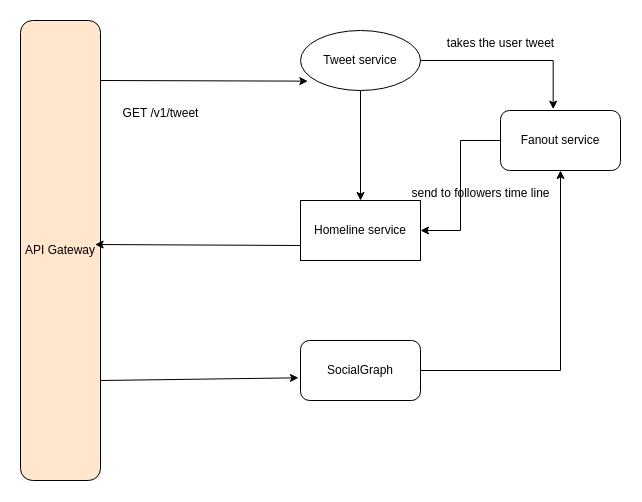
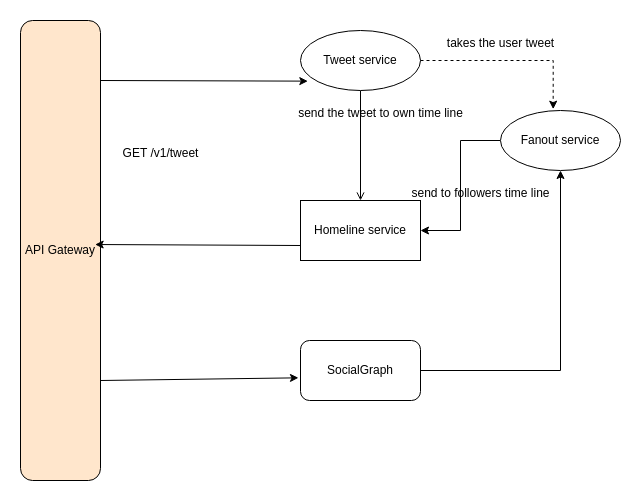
edge "Tweet service" -> "Fanout service": style solid -> dashed
node "GET /v1/tweet": moved (161, 114) -> (161, 154)
node "send the tweet to own time line": added
node "Fanout service": shape rounded rectangle -> ellipse
edge "Tweet service" -> "Homeline service": arrowhead classic -> open
